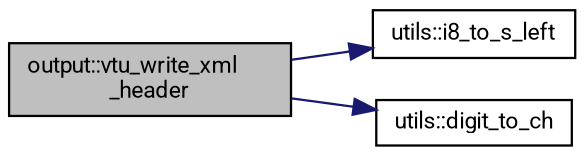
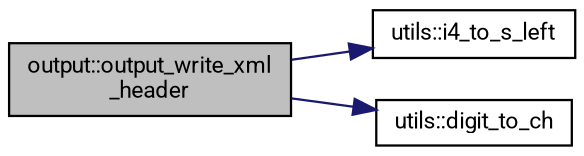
node "utils::i8_to_s_left": label "utils::i8_to_s_left" -> "utils::i4_to_s_left"
node "output::vtu_write_xml _header": label "output::vtu_write_xml _header" -> "output::output_write_xml _header"
